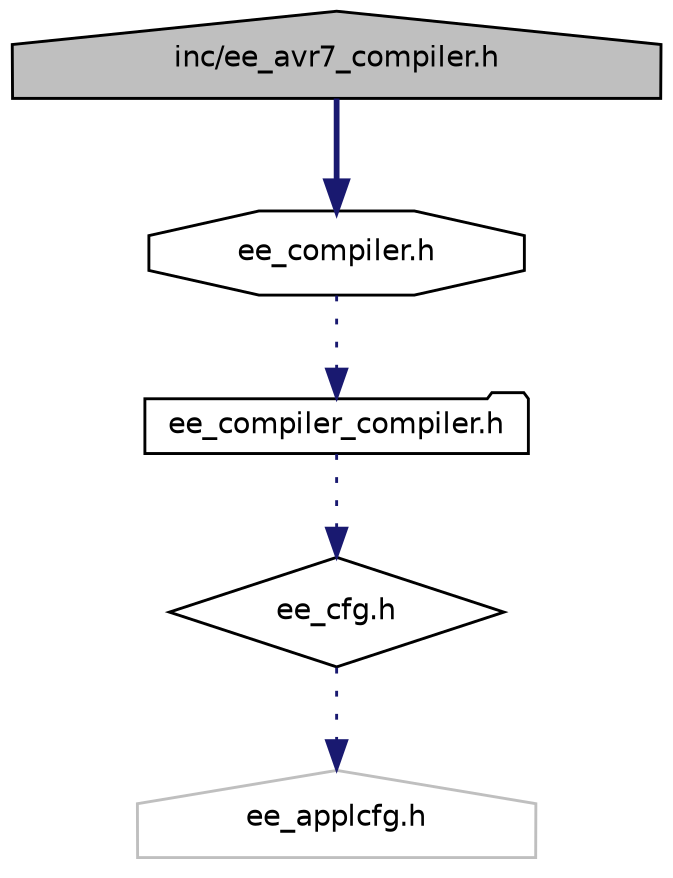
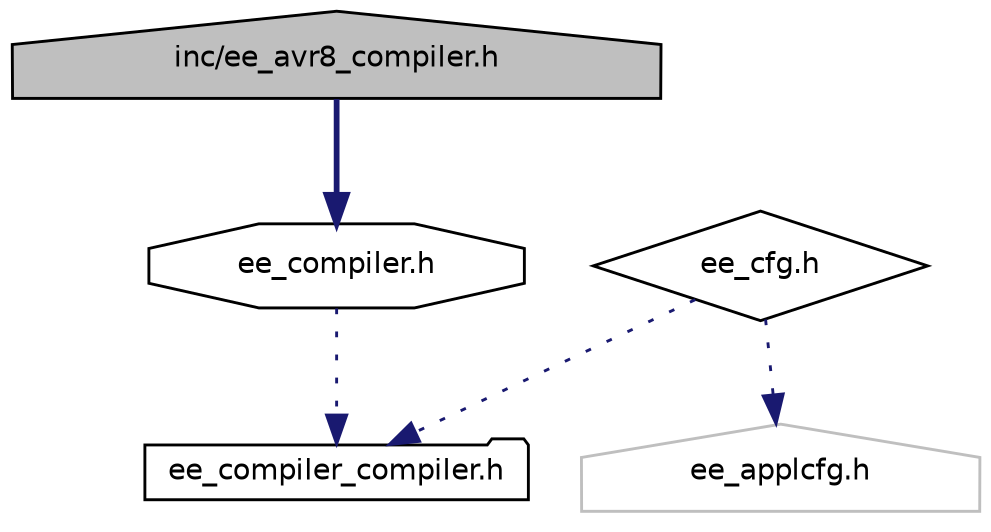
node "inc/ee_avr7_compiler.h": label "inc/ee_avr7_compiler.h" -> "inc/ee_avr8_compiler.h"
edge "ee_compiler_compiler.h" -> "ee_cfg.h": reversed
